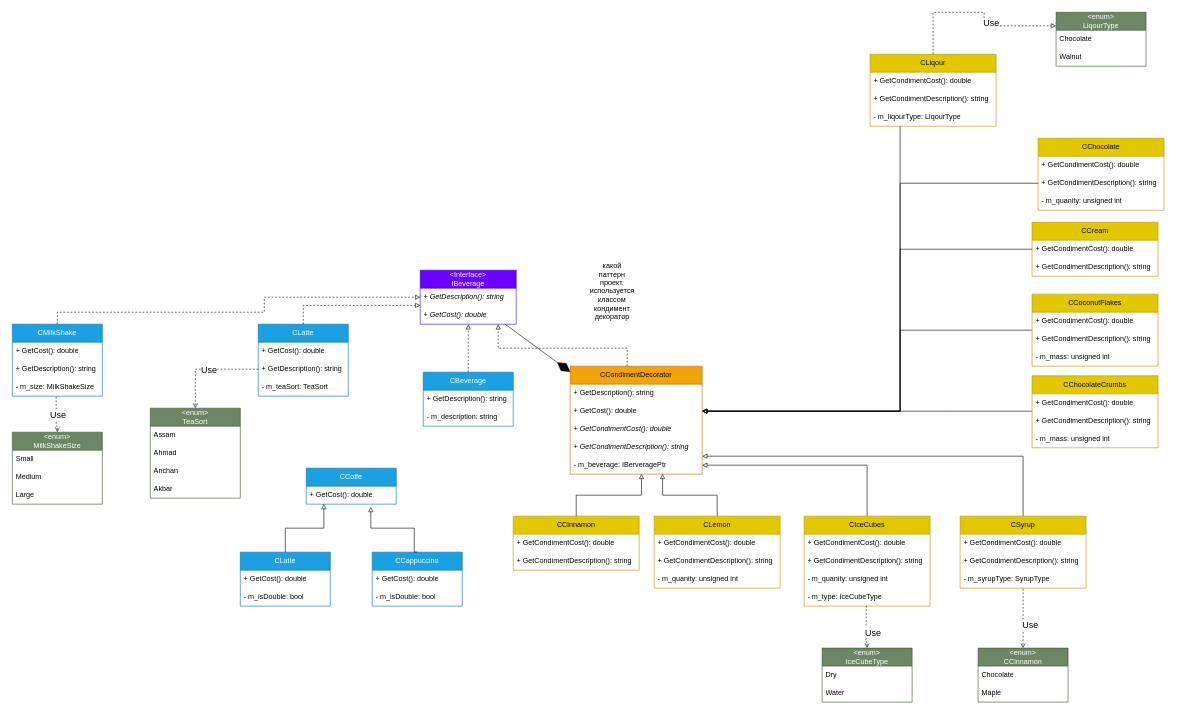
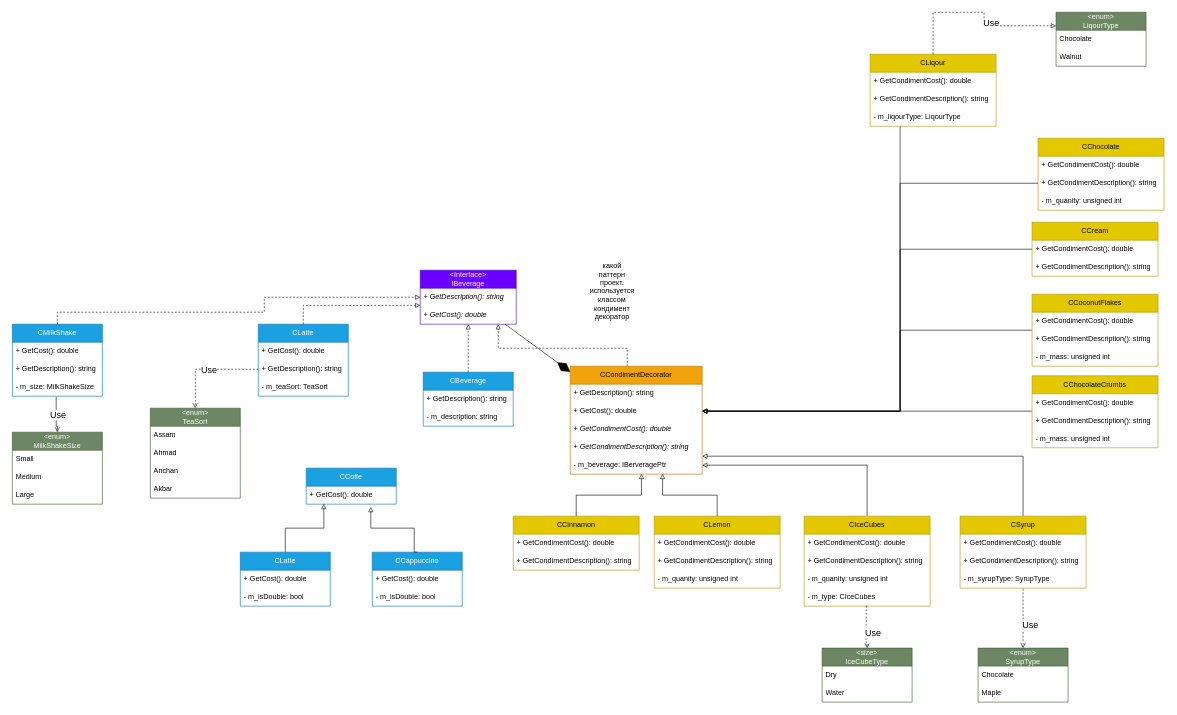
edge "- m_size: MilkShakeSize" -> "<enum> MilkShakeSize": style dashed -> solid
node "- m_type: IceCubeType": label "- m_type: IceCubeType" -> "- m_type: CIceCubes"
node "<enum> IceCubeType": label "<enum> IceCubeType" -> "<size> IceCubeType"
node "<enum> CCinnamon": label "<enum> CCinnamon" -> "<enum> SyrupType"
